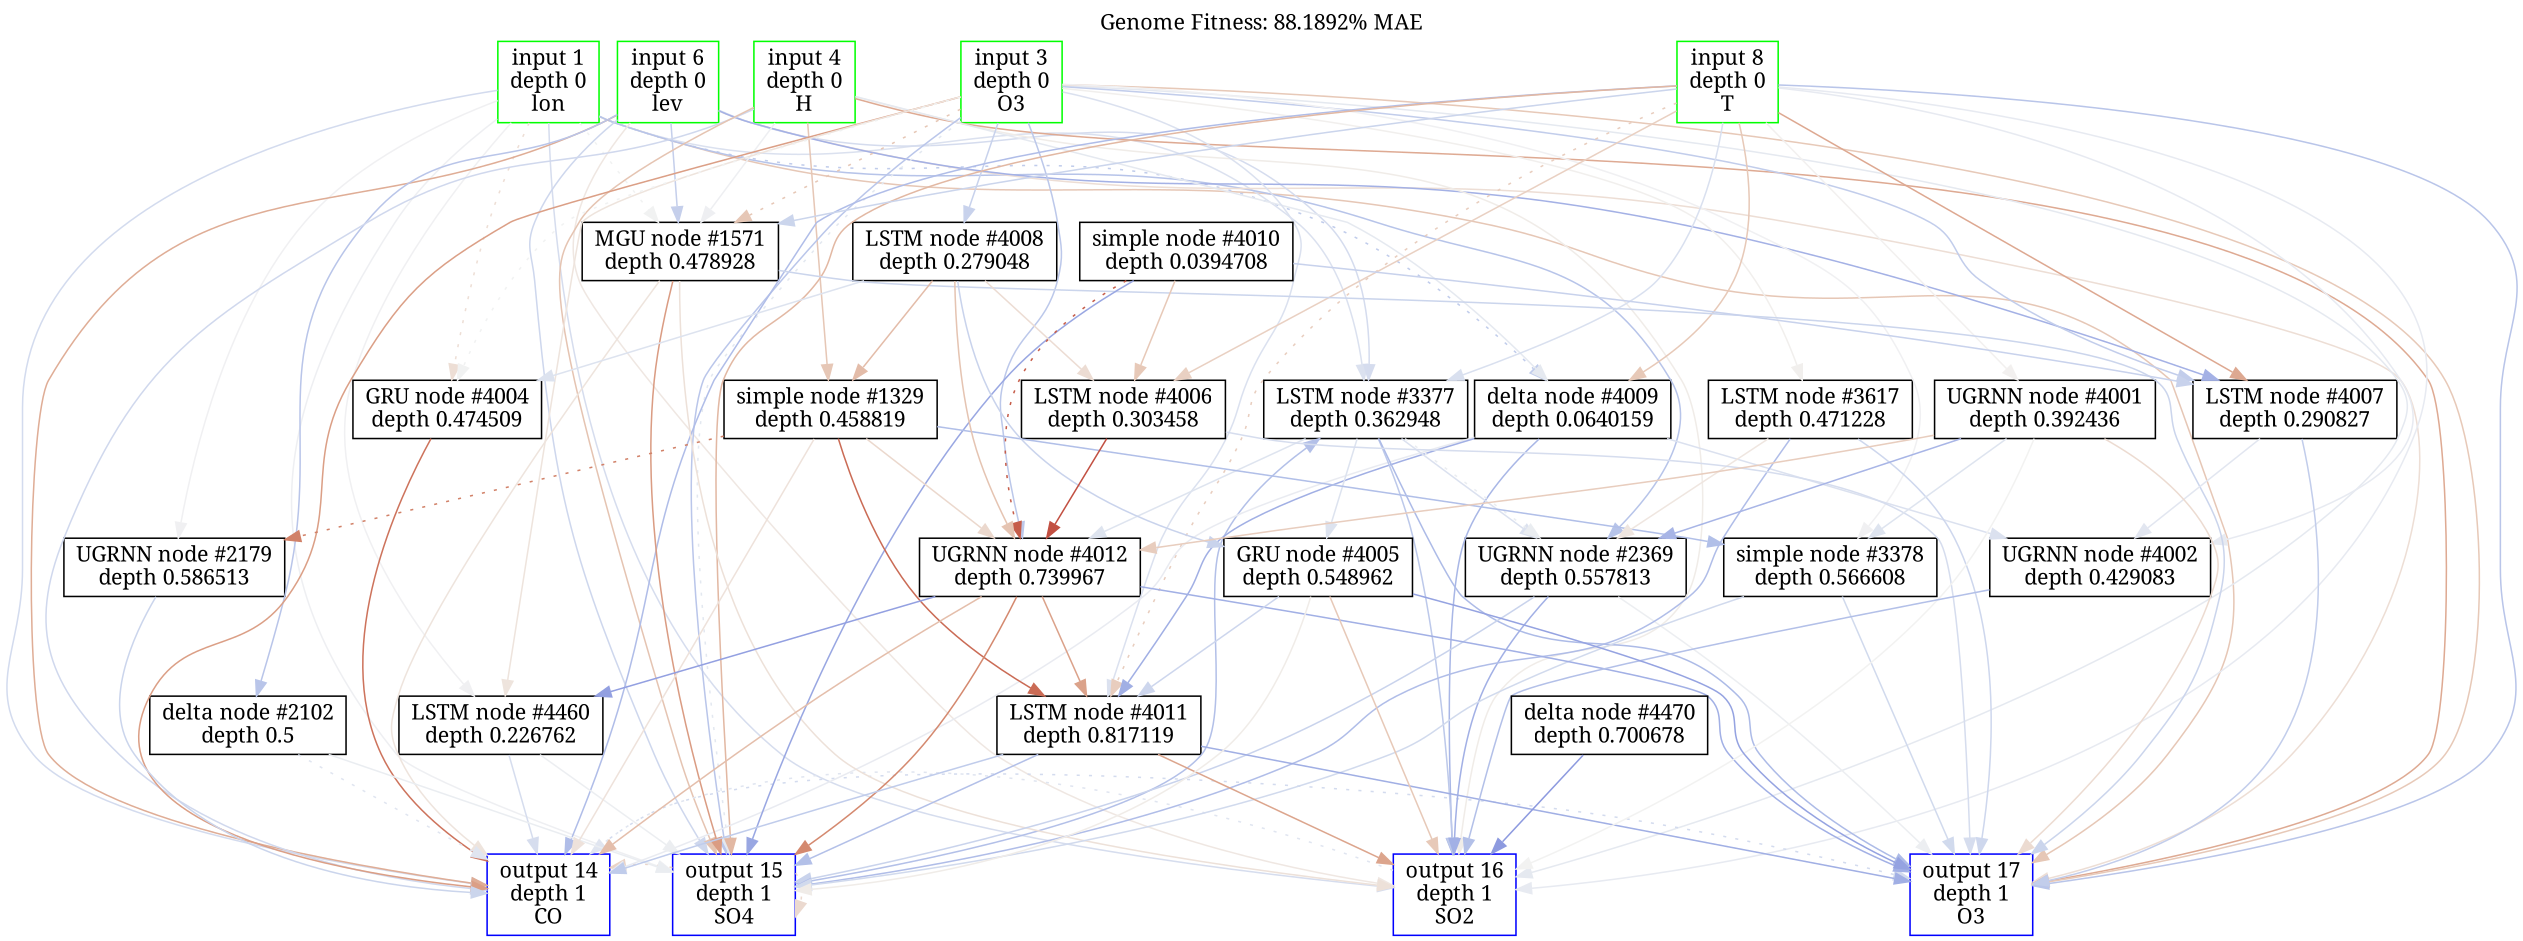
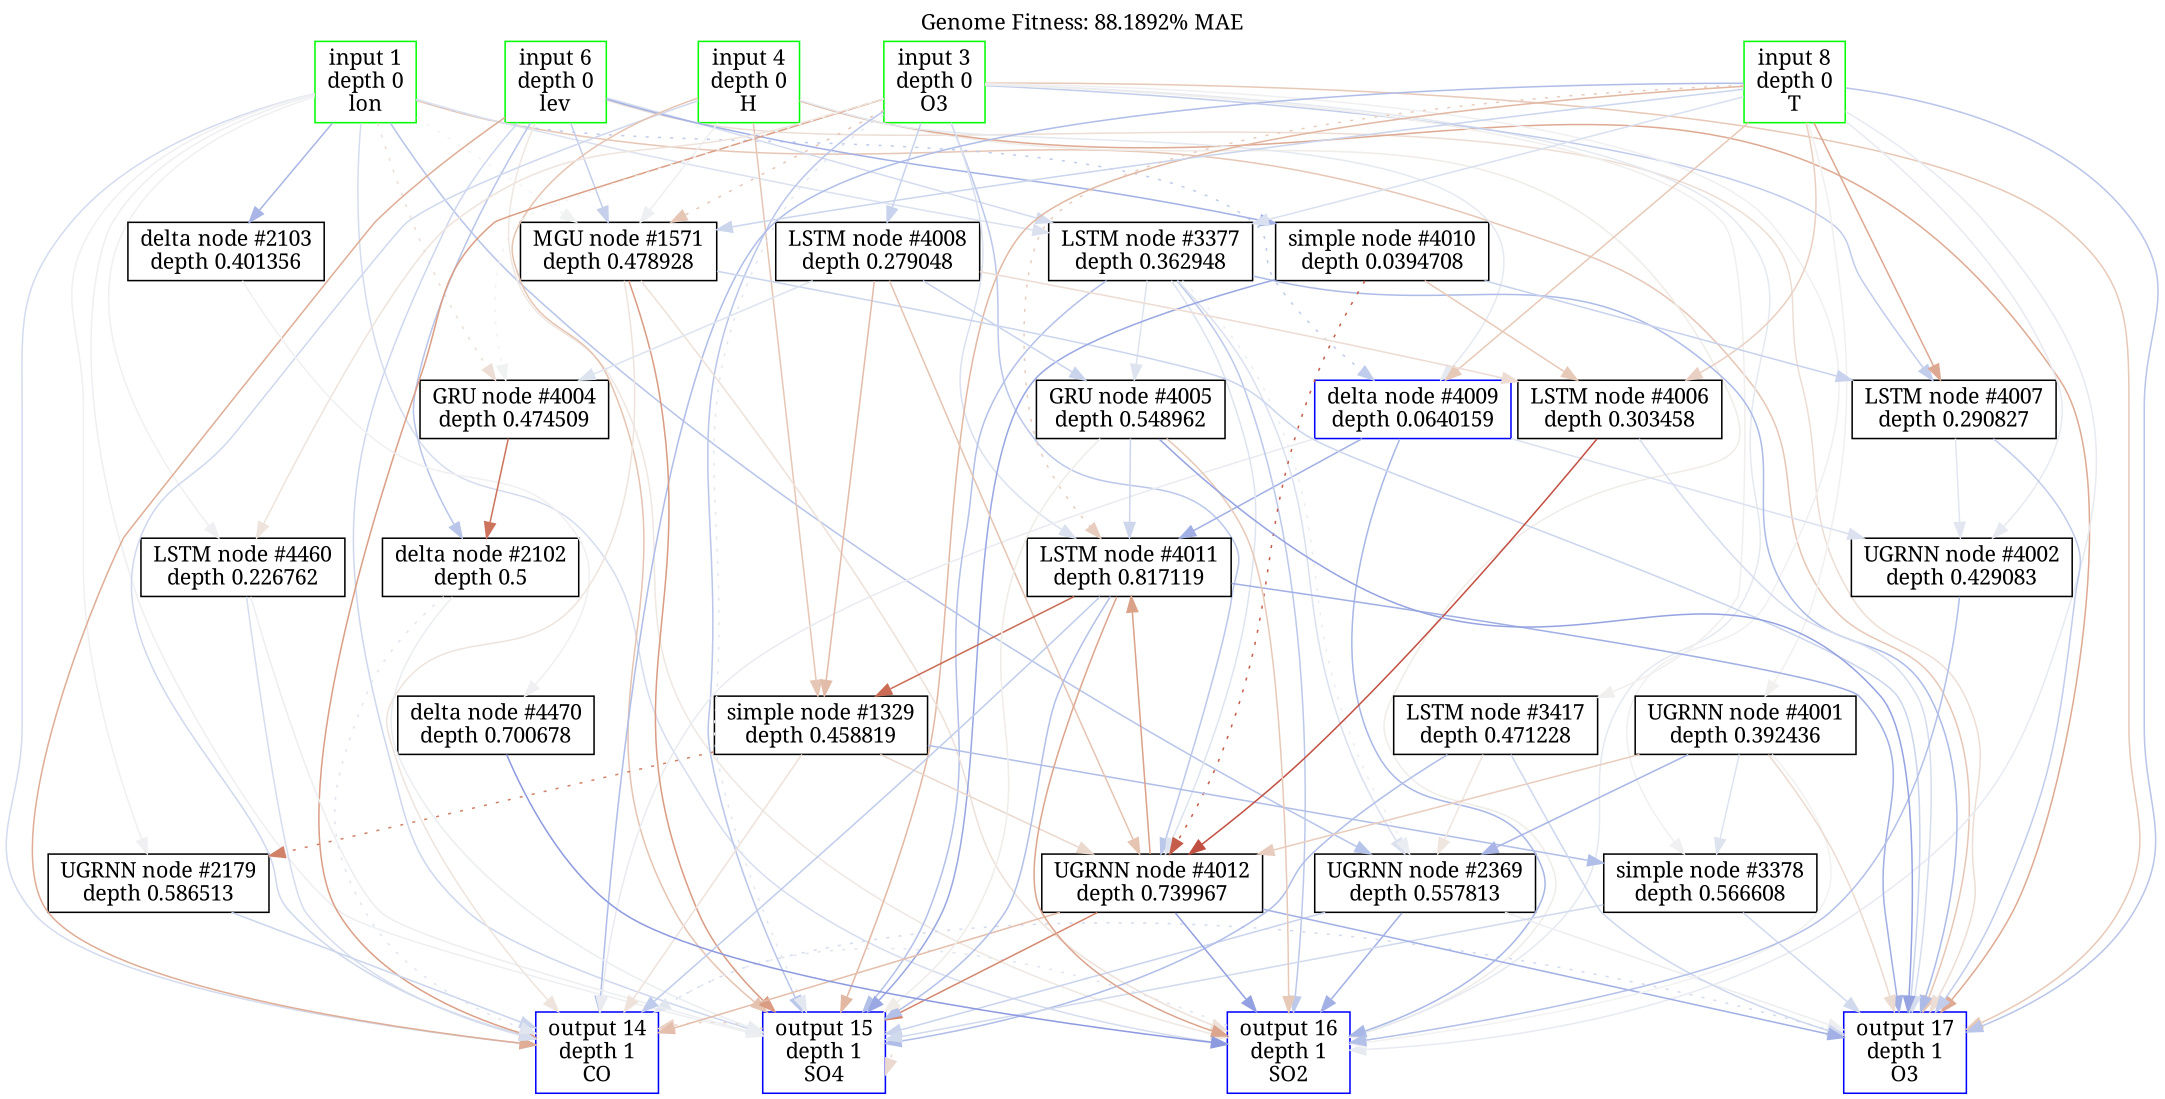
edge "input 6 depth 0 lev" -> "LSTM node #4007 depth 0.290827": now "input 6 depth 0 lev" -> "simple node #4010 depth 0.0394708"
node "delta node #2103 depth 0.401356": added
node "delta node #4009 depth 0.0640159": color black -> blue
node "LSTM node #3617 depth 0.471228": label "LSTM node #3617 depth 0.471228" -> "LSTM node #3417 depth 0.471228"
edge "simple node #1329 depth 0.458819" -> "LSTM node #4011 depth 0.817119": reversed
edge "UGRNN node #4012 depth 0.739967" -> "LSTM node #4460 depth 0.226762": now "UGRNN node #4012 depth 0.739967" -> "output 16 depth 1 SO2"
edge "GRU node #4004 depth 0.474509" -> "output 14 depth 1 CO": now "GRU node #4004 depth 0.474509" -> "delta node #2102 depth 0.5"
edge "output 15 depth 1 SO4" -> "LSTM node #3377 depth 0.362948": reversed
